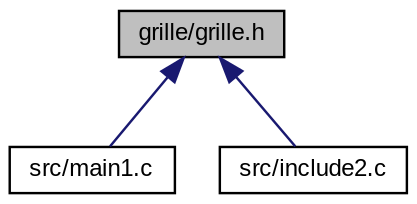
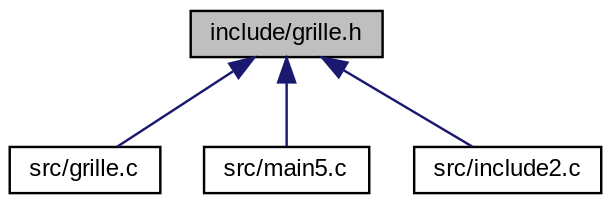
node "grille/grille.h": label "grille/grille.h" -> "include/grille.h"
node "src/grille.c": added
node "src/main1.c": label "src/main1.c" -> "src/main5.c"
